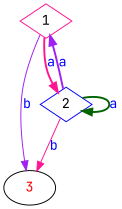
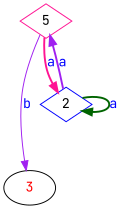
node "1": label "1" -> "5"
edge "2" -> "3": removed, label "b"
